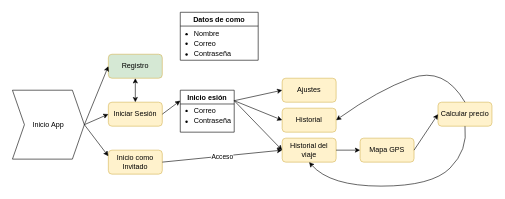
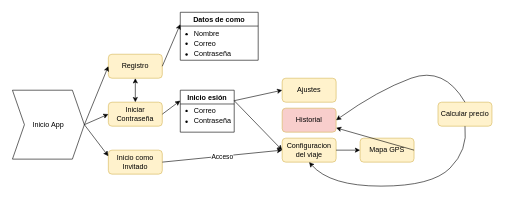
edge "Registro" -> "Datos de como": added
node "Registro": fillcolor #d5e8d4 -> #fff2cc
edge "Inicio esión" -> "Historial": removed
node "Iniciar Sesión": label "Iniciar Sesión" -> "Iniciar Contraseña"
node "Historial": fillcolor #fff2cc -> #f8cecc
edge "Mapa GPS" -> "Calcular precio": now "Mapa GPS" -> "Historial"
node "Historial del viaje": label "Historial del viaje" -> "Configuracion del viaje"
